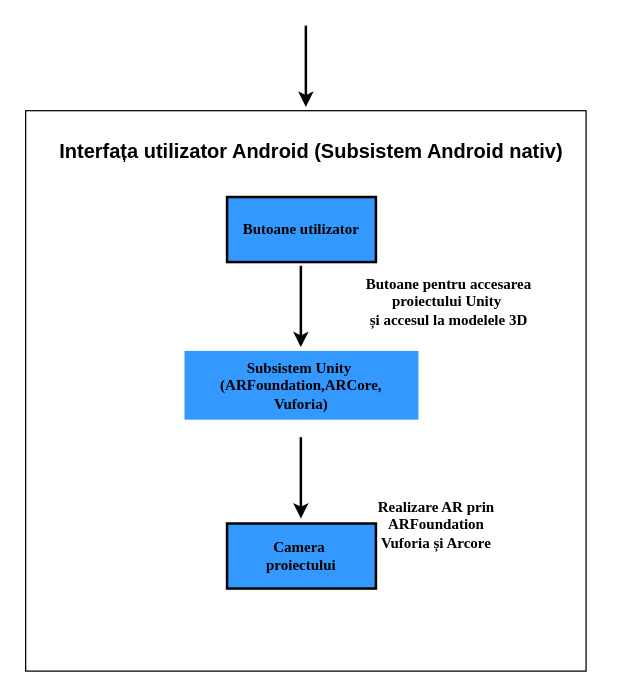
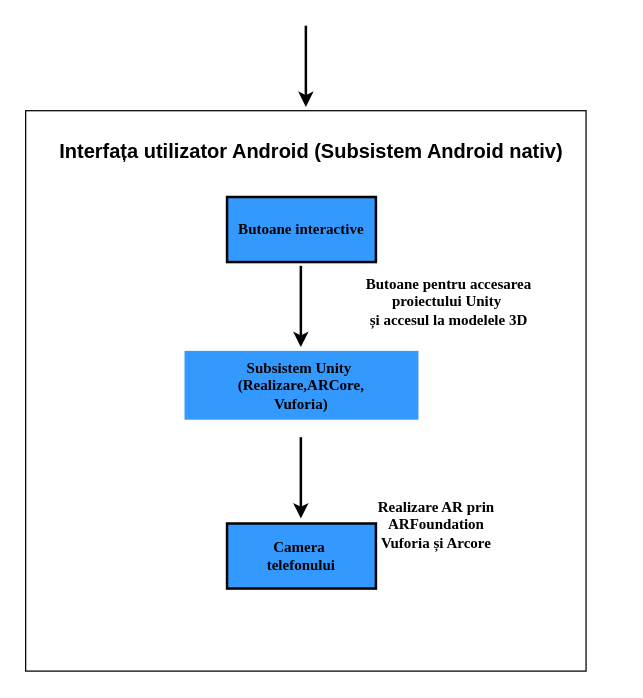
node "Butoane utilizator": label "Butoane utilizator" -> "Butoane interactive"
node "Subsistem Unity (ARFoundation,ARCore, Vuforia)": label "Subsistem Unity (ARFoundation,ARCore, Vuforia)" -> "Subsistem Unity (Realizare,ARCore, Vuforia)"
node "Camera proiectului": label "Camera proiectului" -> "Camera telefonului"
